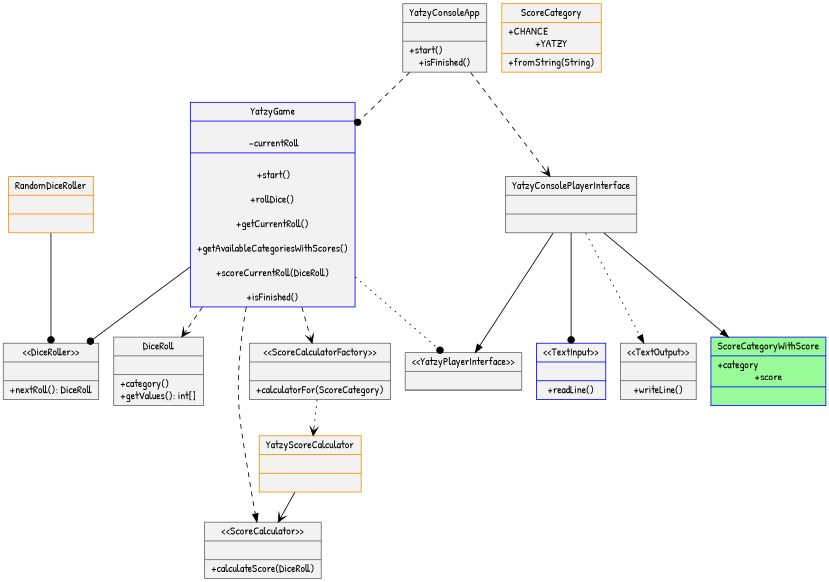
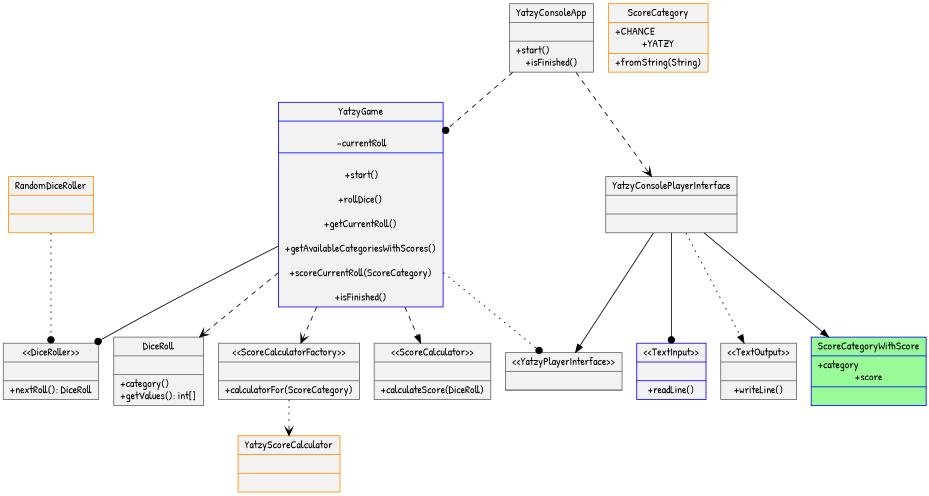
node "YatzyGame": text "+scoreCurrentRoll(DiceRoll)" -> "+scoreCurrentRoll(ScoreCategory)"
edge "RandomDiceRoller" -> "+nextRoll(): DiceRoll": style solid -> dotted
edge "YatzyScoreCalculator" -> "+calculateScore(DiceRoll)": removed
